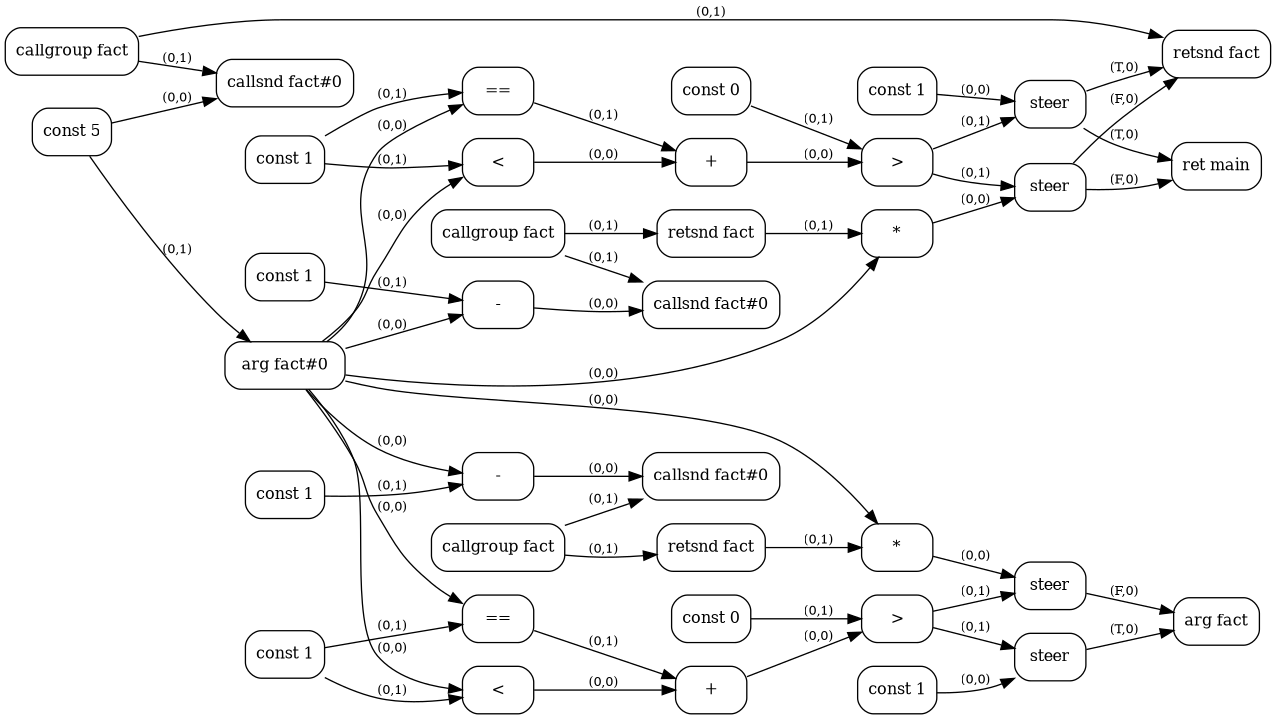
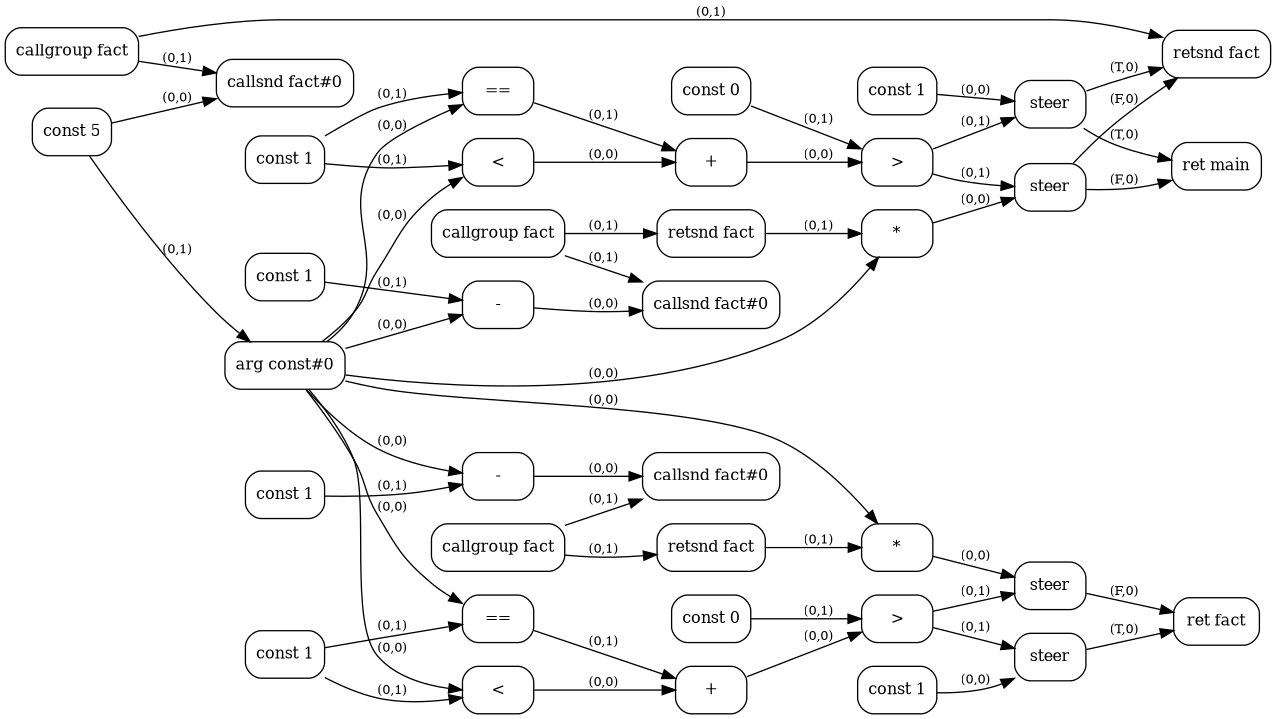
node "arg fact#0": label "arg fact#0" -> "arg const#0"
node "arg fact": label "arg fact" -> "ret fact"
